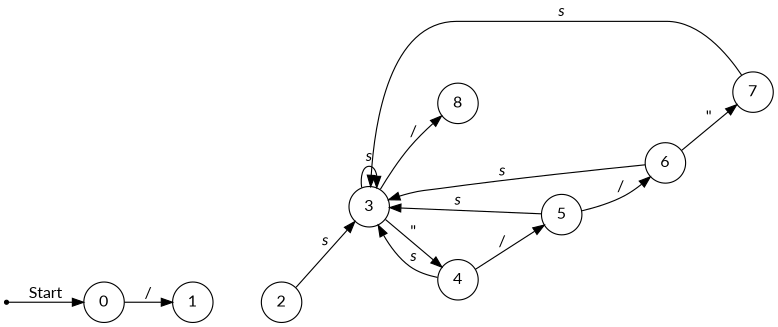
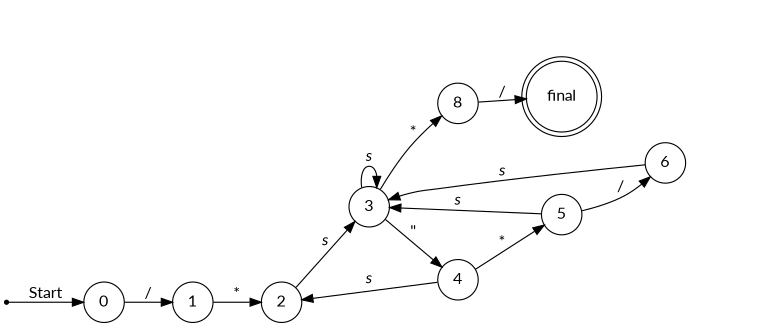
node "7": removed
node "final": added
edge "3" -> "8": label "/" -> "*"
edge "4" -> "5": label "/" -> "*"
edge "4" -> "3": now "4" -> "2"
edge "1" -> "2": added, label "*"
